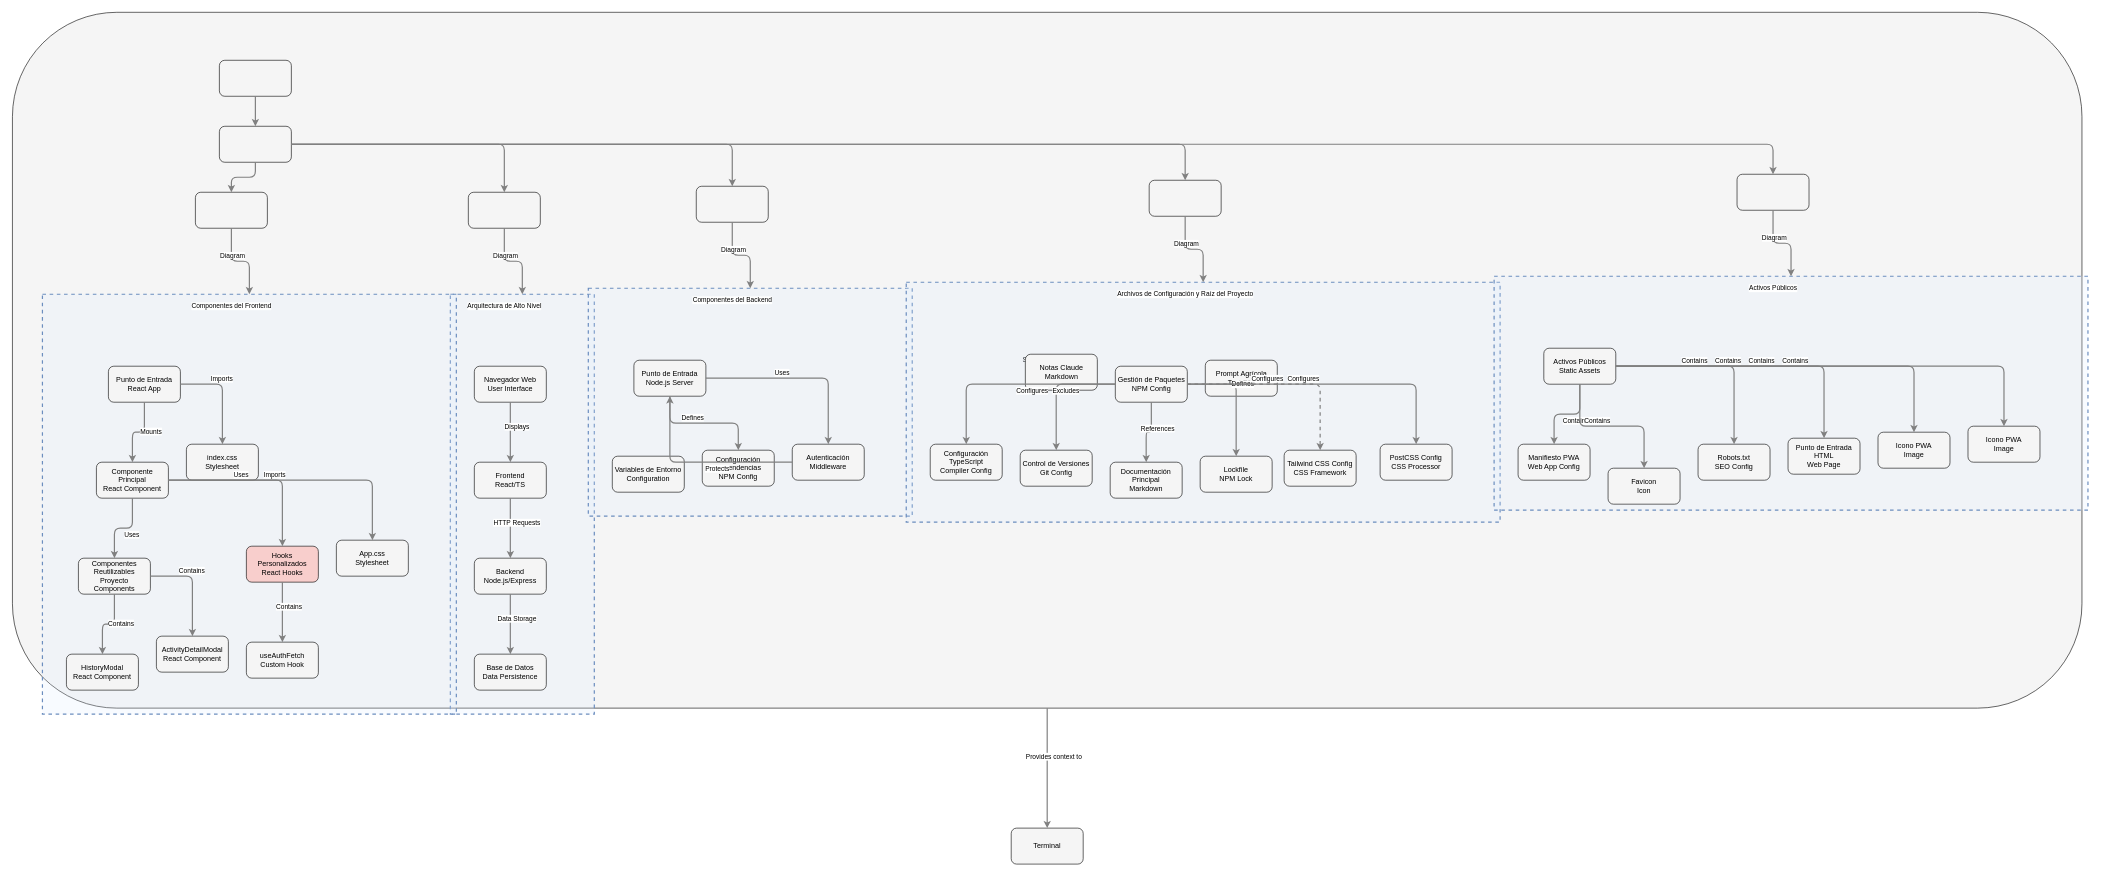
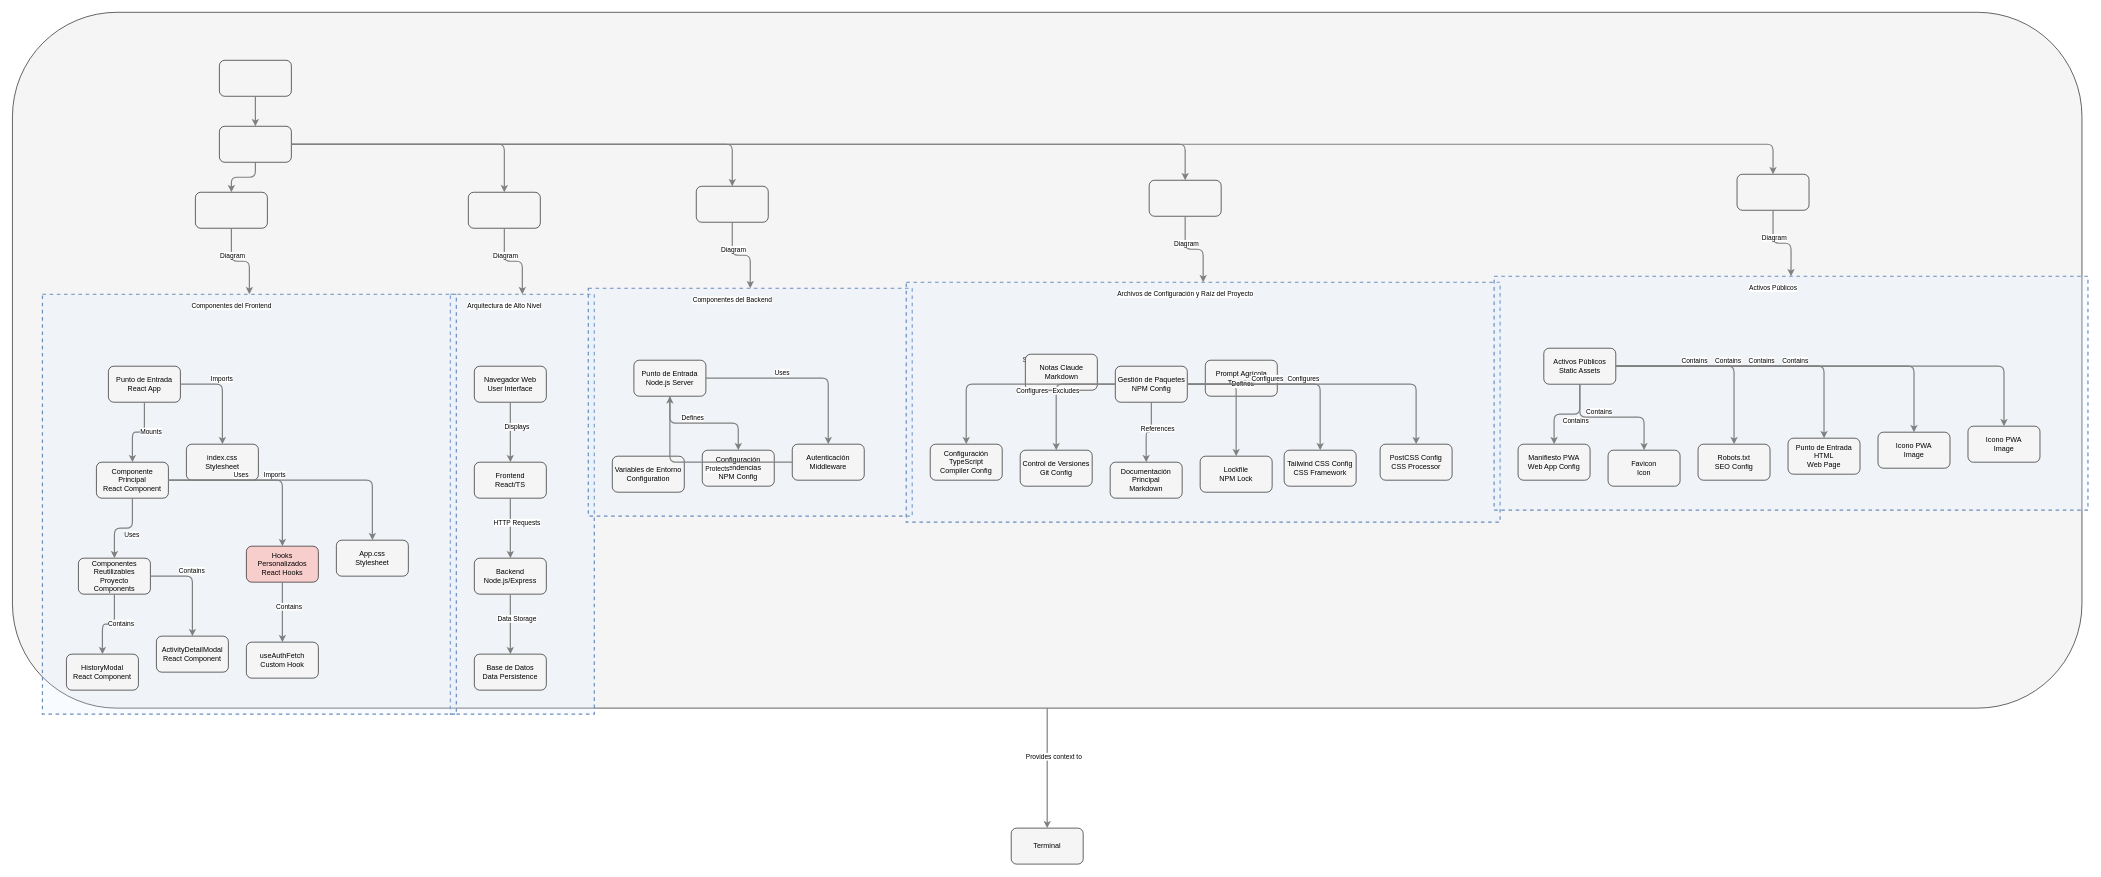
edge "Gestión de Paquetes NPM Config" -> "Tailwind CSS Config CSS Framework": style dashed -> solid
node "Favicon Icon": moved (1644, 486) -> (1644, 468)
